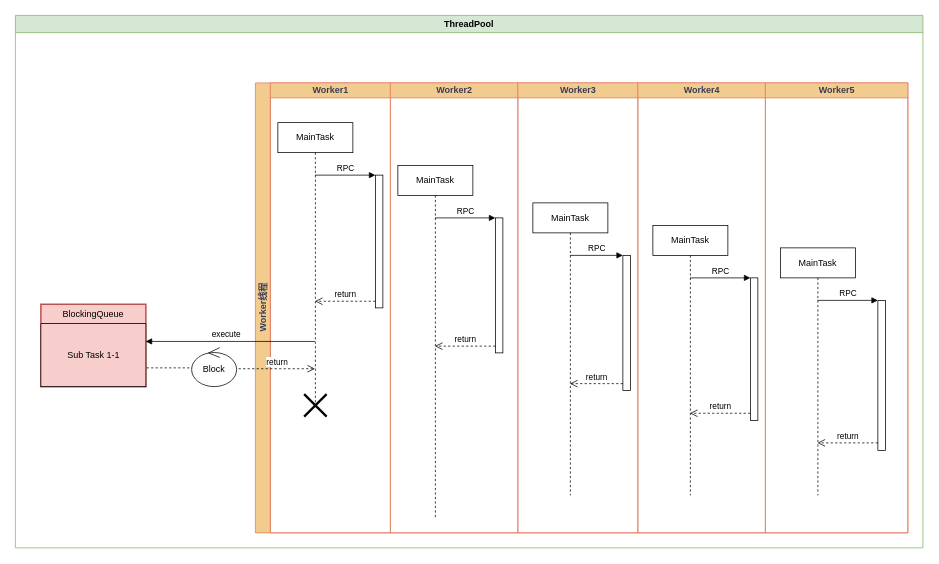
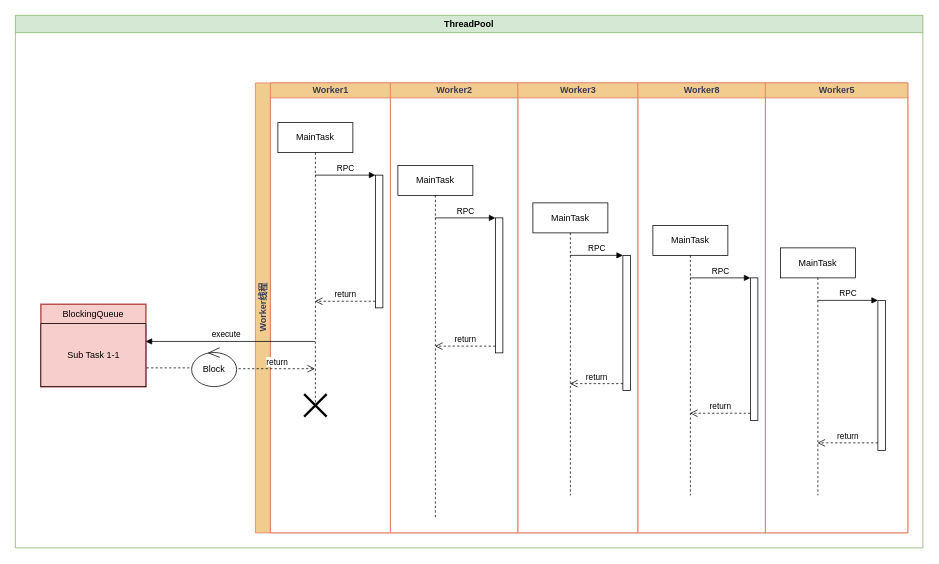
node "Worker4": label "Worker4" -> "Worker8"
